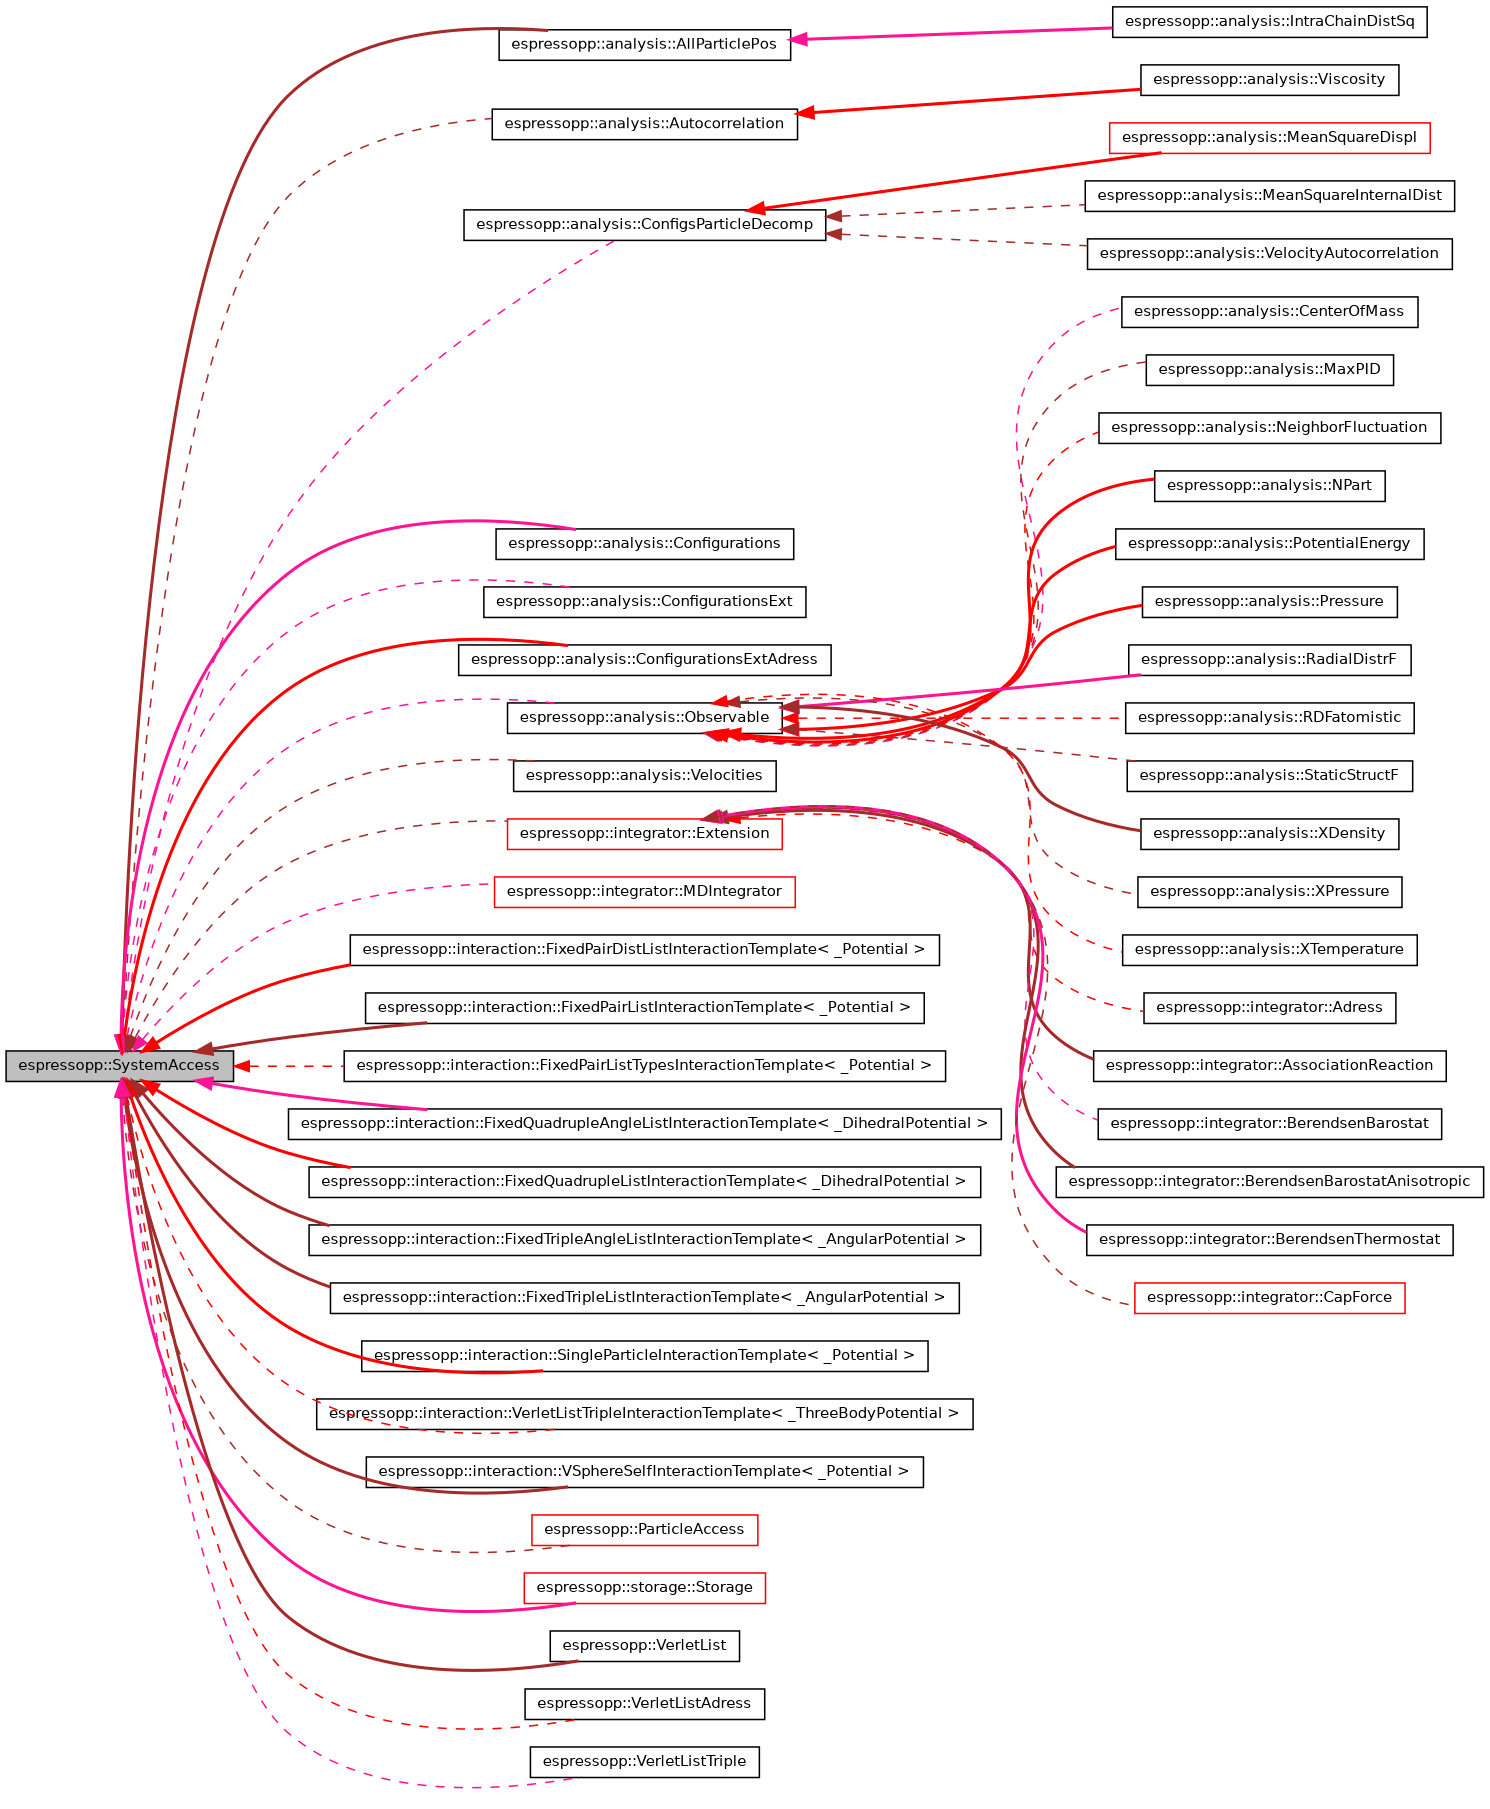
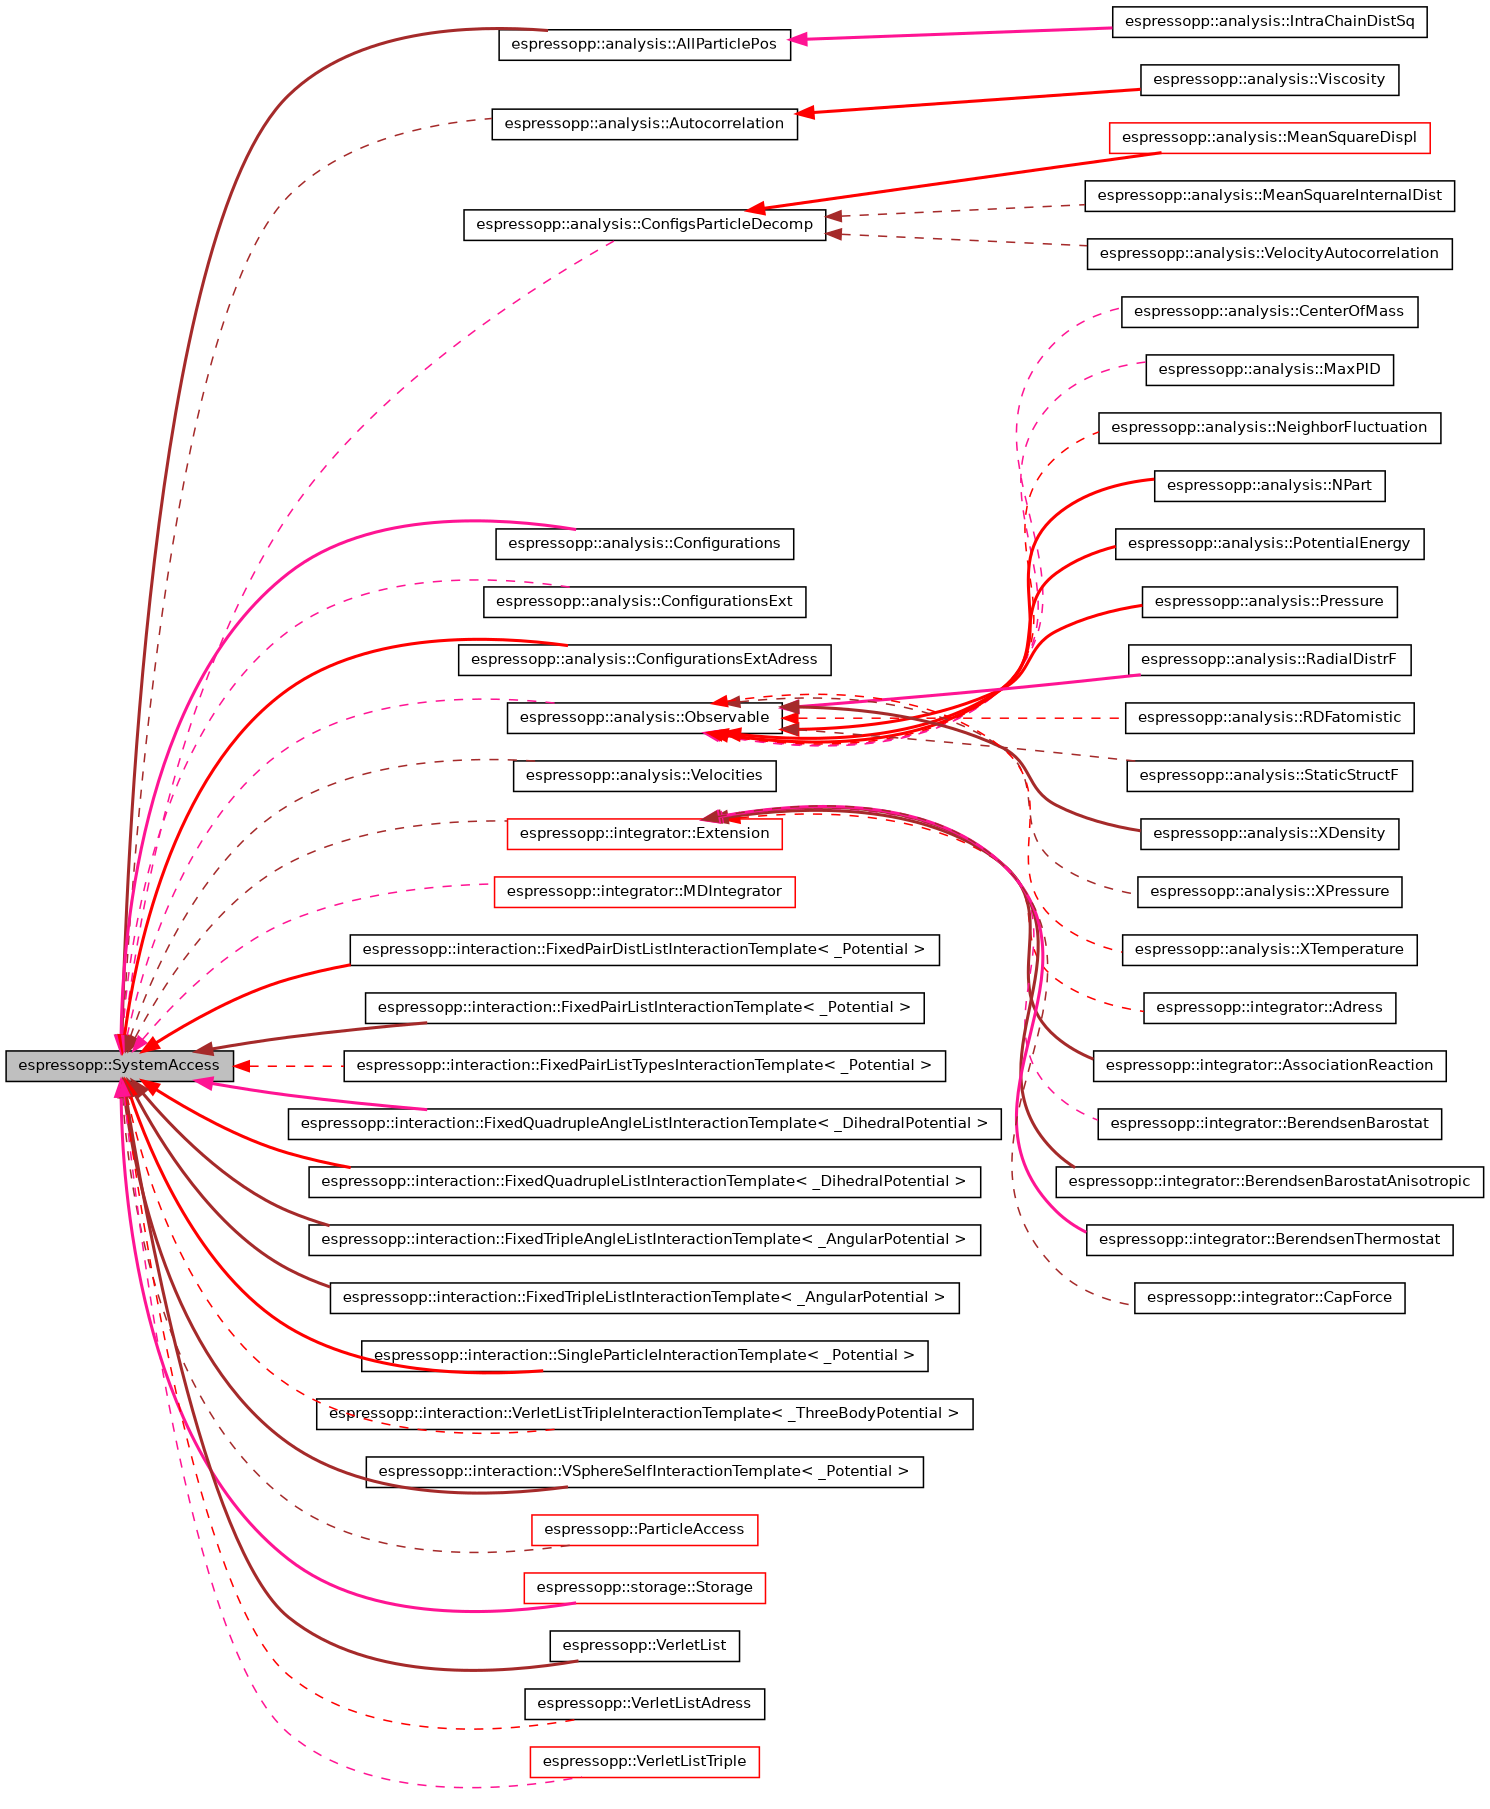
edge "espressopp::analysis::MaxPID" -> "espressopp::analysis::Observable": color brown -> deeppink
node "espressopp::integrator::CapForce": color red -> black
node "espressopp::VerletListTriple": color black -> red
